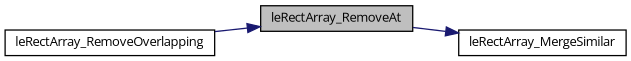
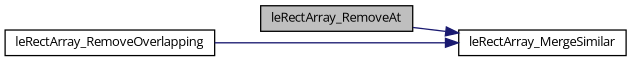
edge "leRectArray_RemoveOverlapping" -> "leRectArray_RemoveAt": now "leRectArray_RemoveOverlapping" -> "leRectArray_MergeSimilar"
